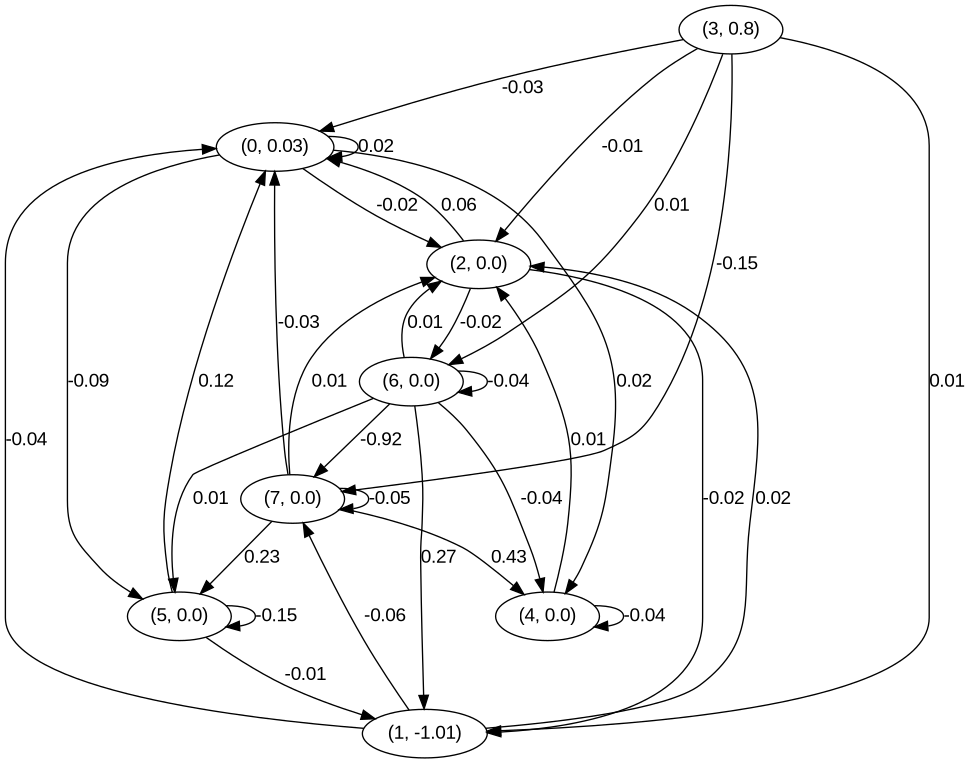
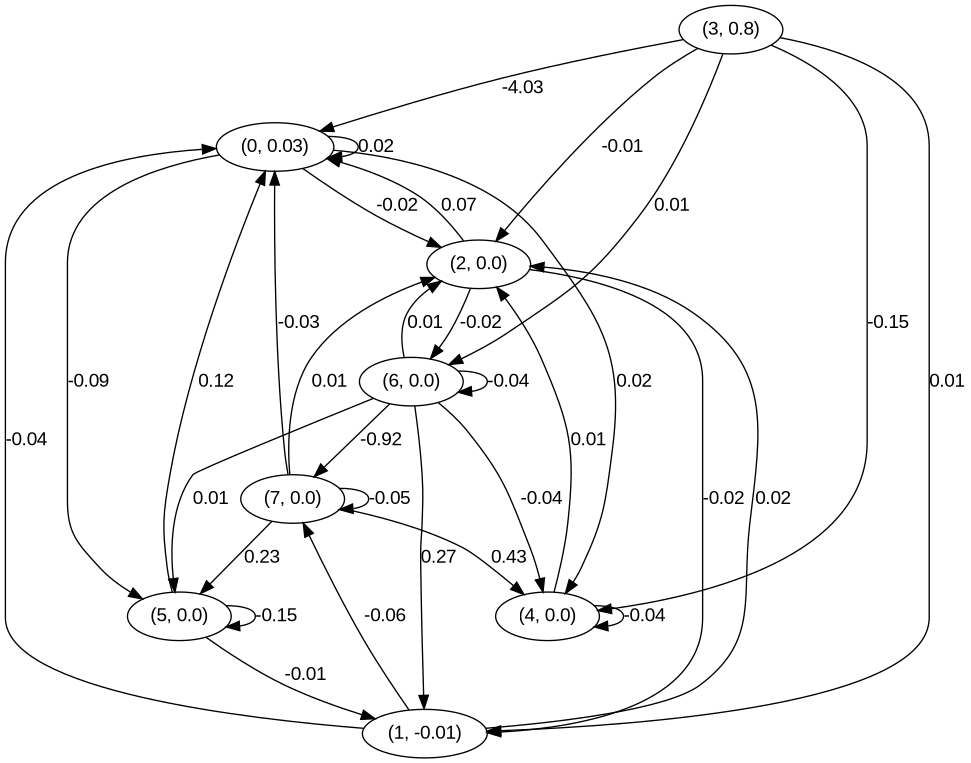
edge "(3, 0.8)" -> "(0, 0.03)": label "-0.03" -> "-4.03"
edge "(2, 0.0)" -> "(0, 0.03)": label "0.06" -> "0.07"
edge "(3, 0.8)" -> "(7, 0.0)": now "(3, 0.8)" -> "(4, 0.0)"
node "(1, -1.01)": label "(1, -1.01)" -> "(1, -0.01)"
